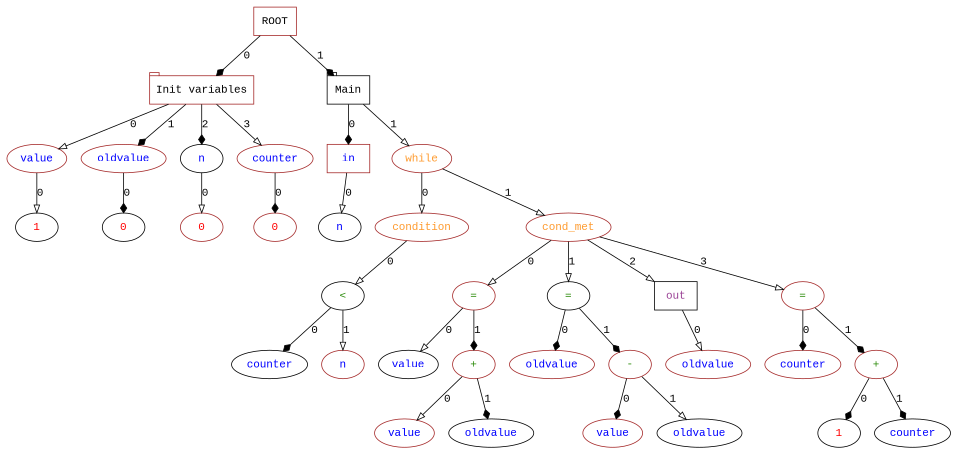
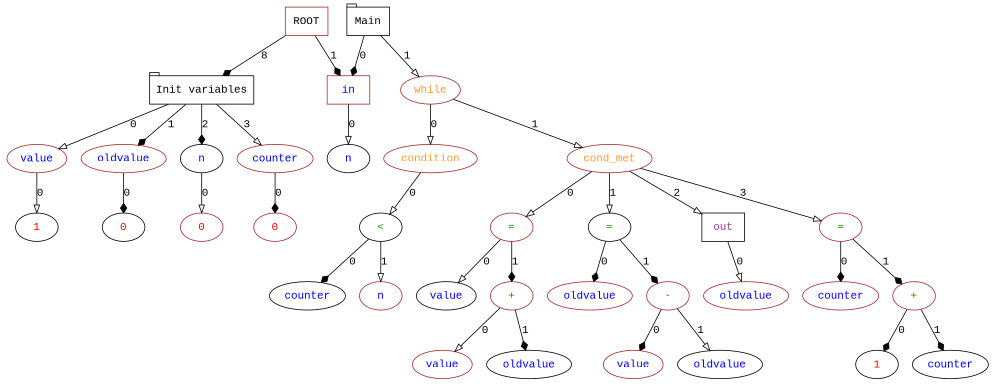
edge "ROOT" -> "Main": now "ROOT" -> "in"
edge "ROOT" -> "Init variables": label "0" -> "8"
node "Init variables": color brown -> black
